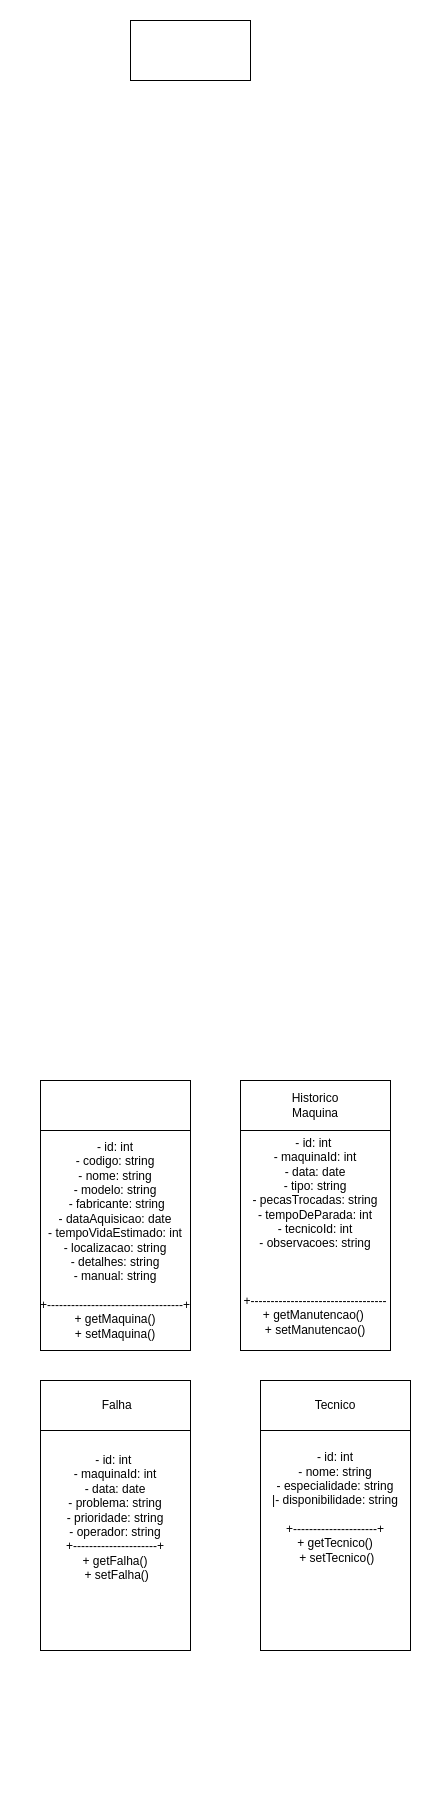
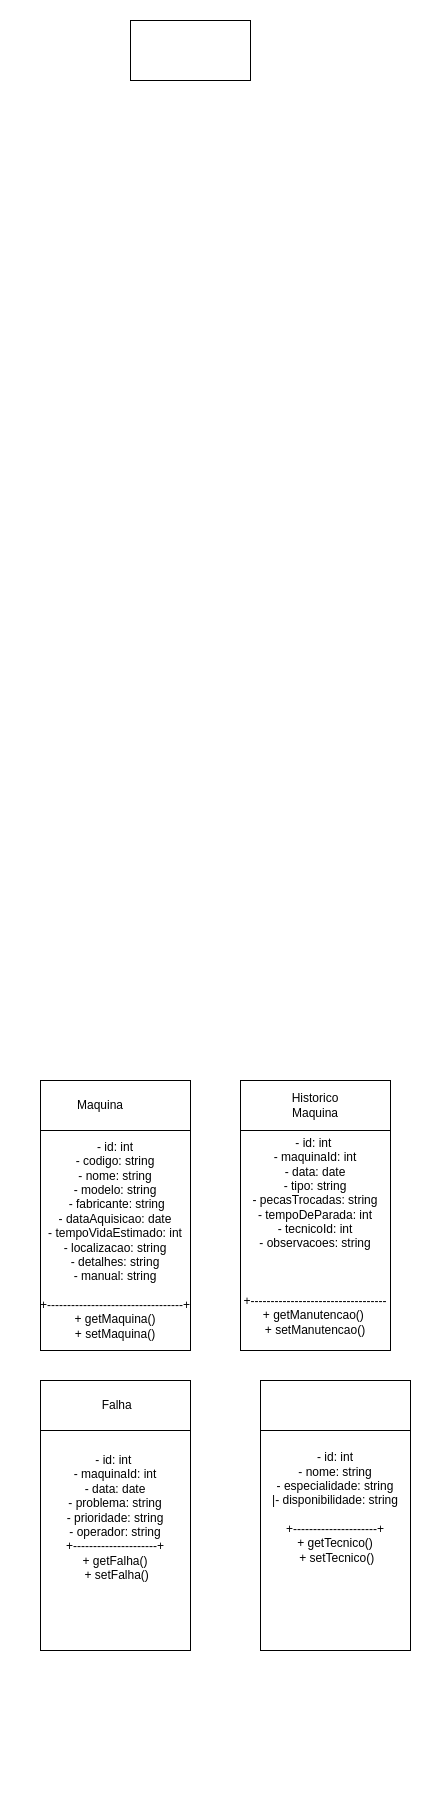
node "Maquina": added
node "Tecnico": removed
